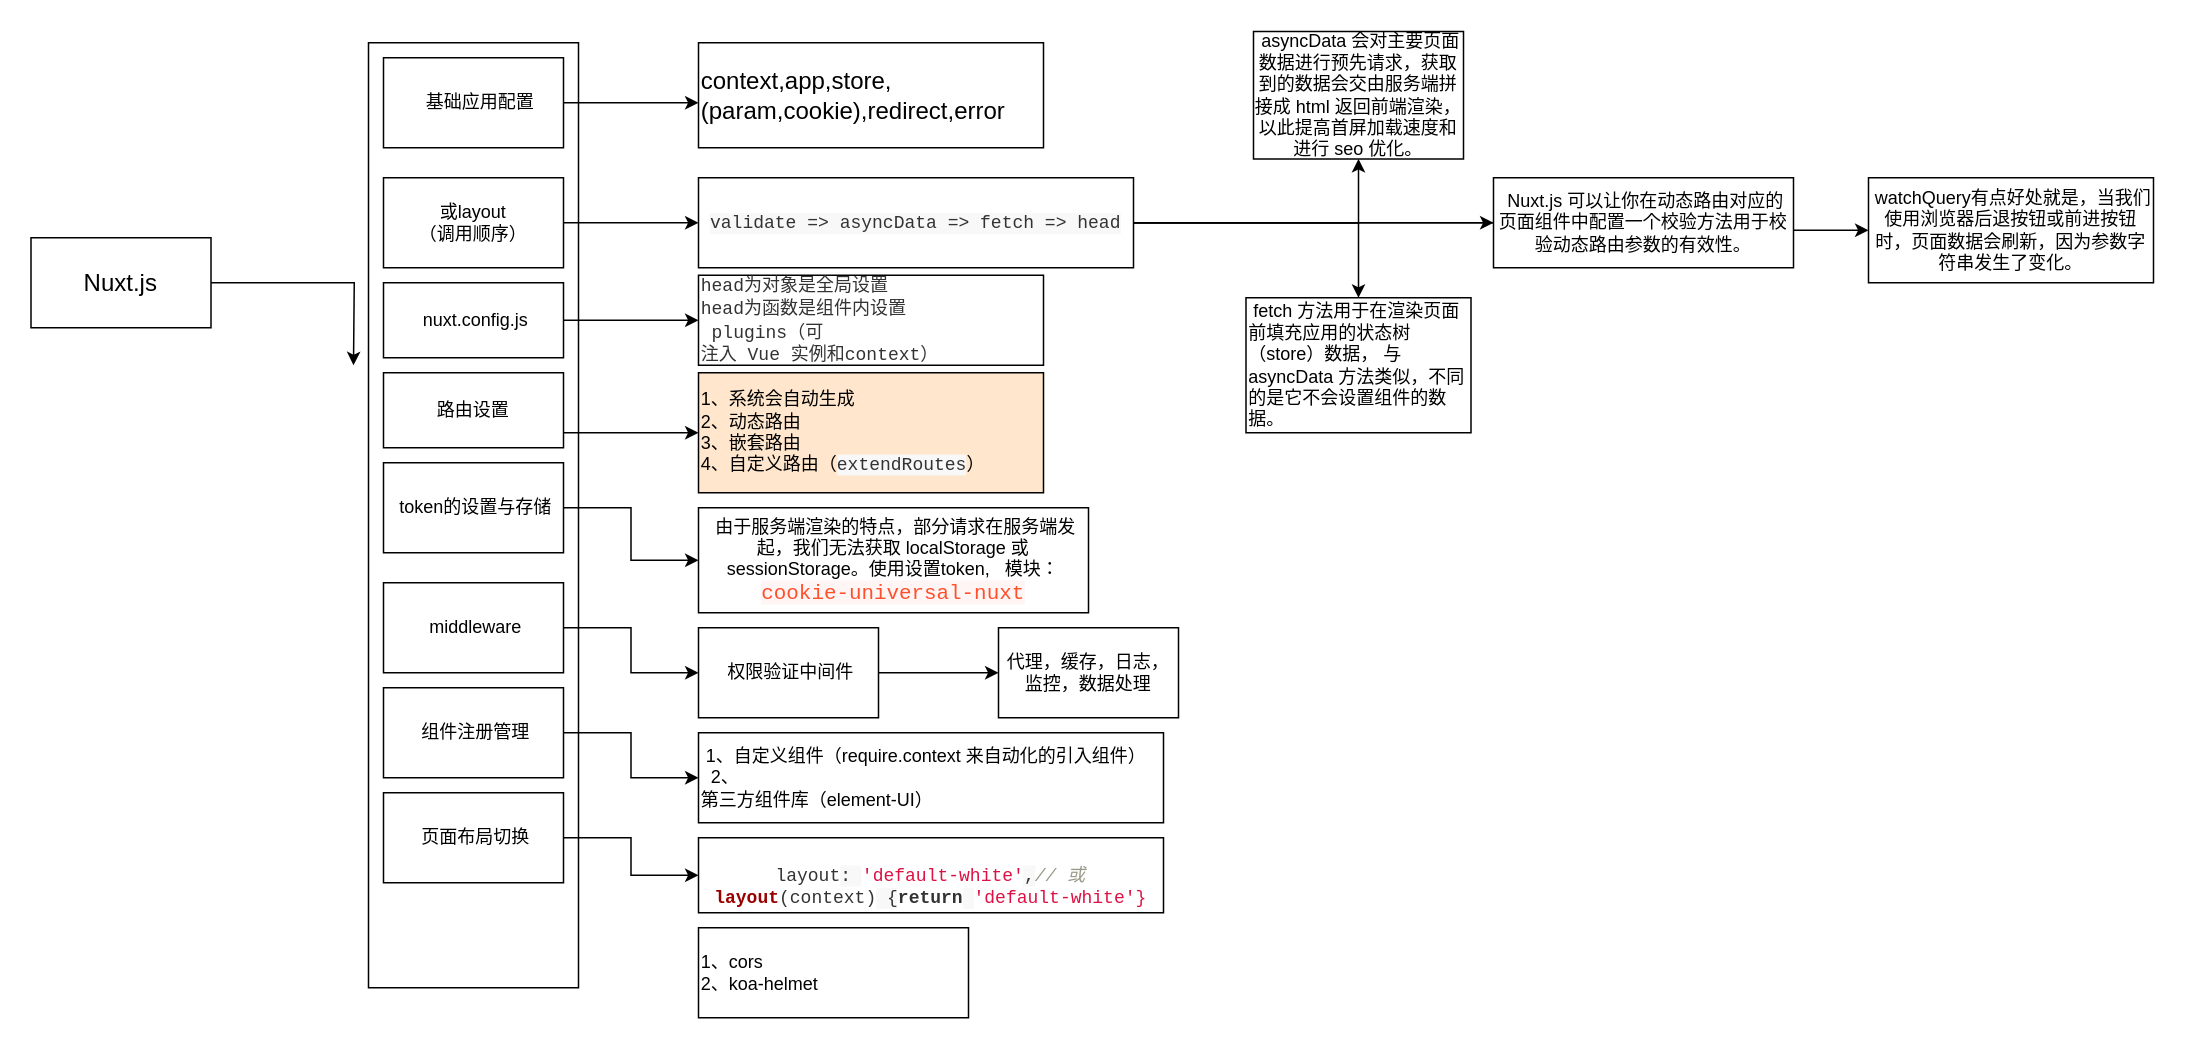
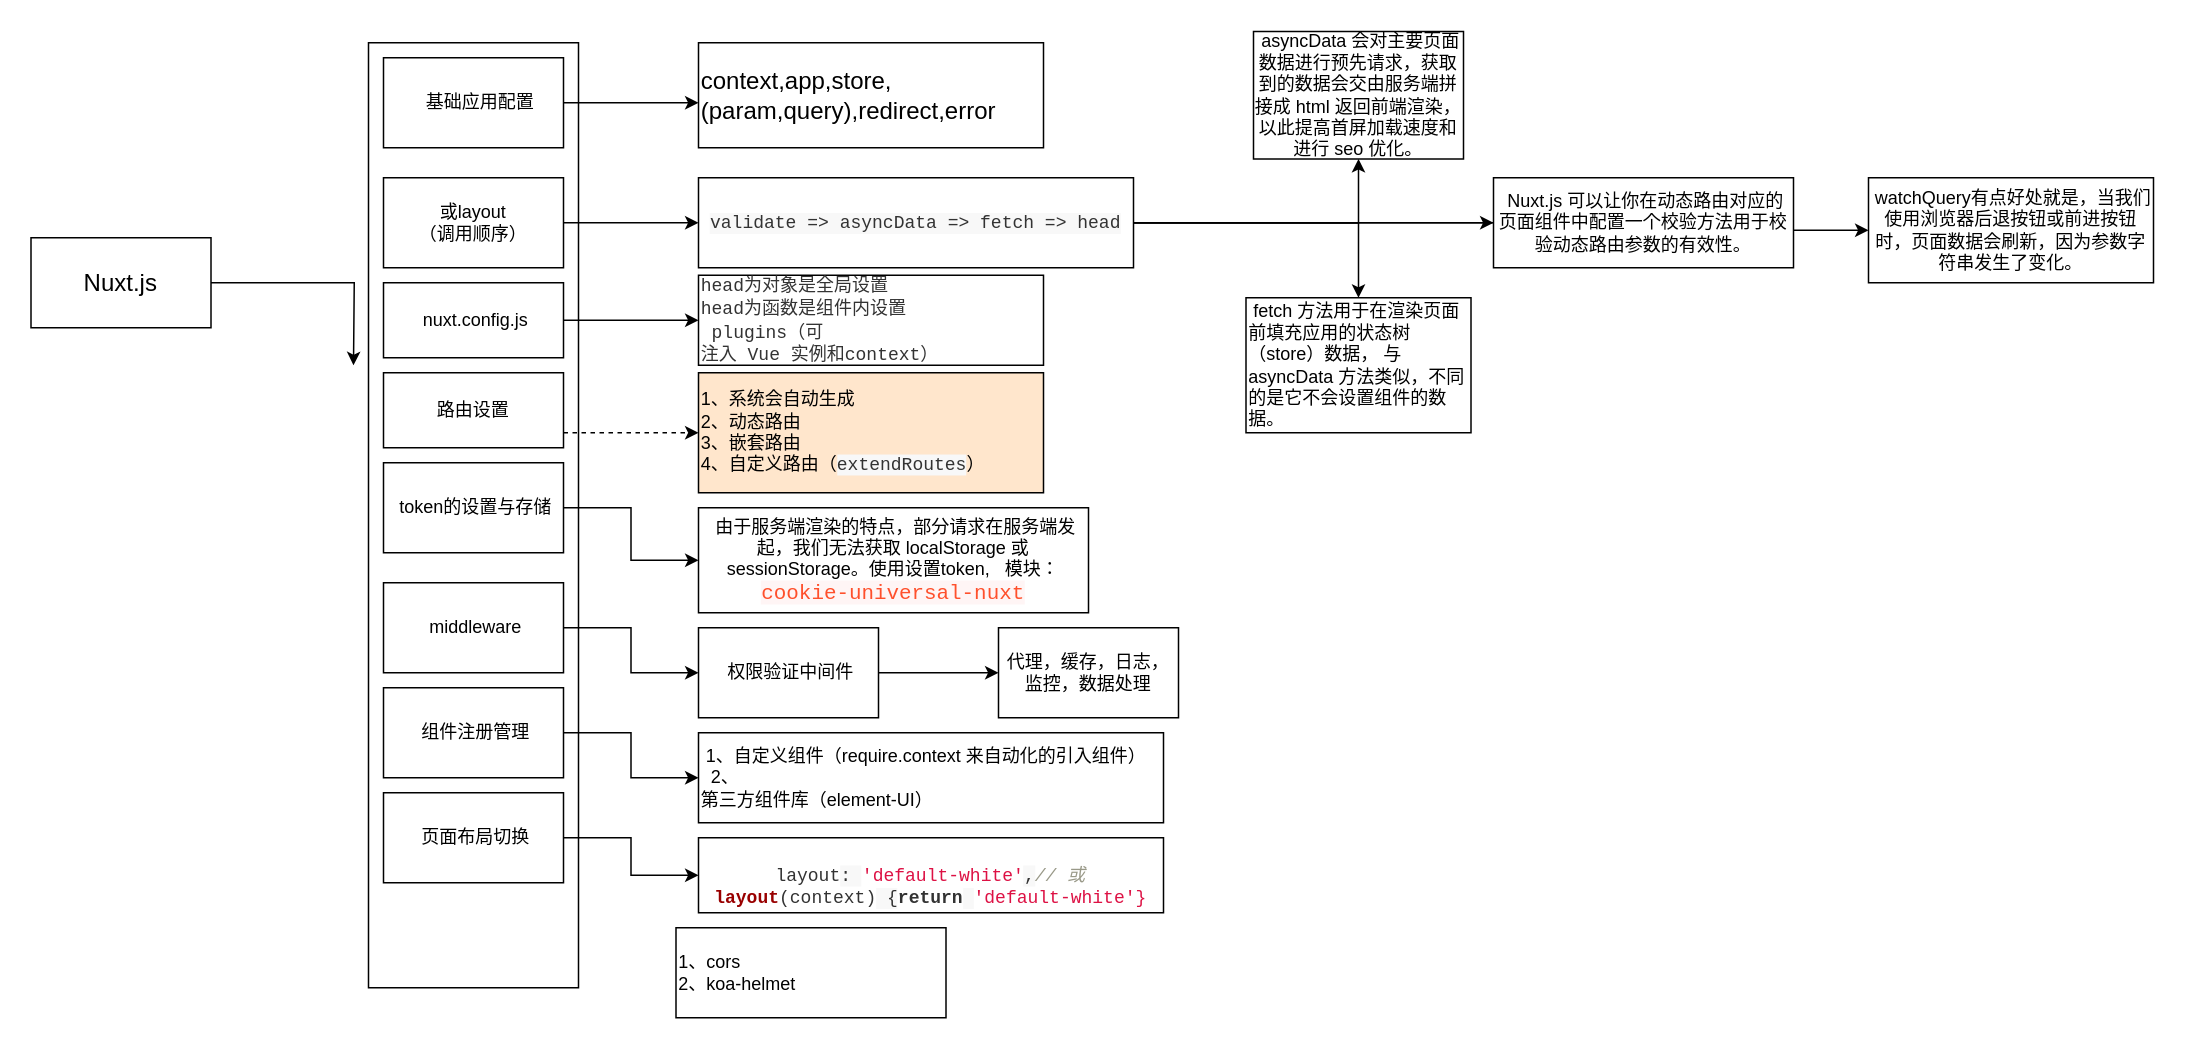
node "context,app,store,(param,cookie),redirect,error": label "context,app,store,(param,cookie),redirect,error" -> "context,app,store,(param,query),redirect,error"
edge "路由设置" -> "1、系统会自动生成 2、动态路由 3、嵌套路由 4、自定义路由（extendRoutes）": style solid -> dashed
node "1、cors 2、koa-helmet": moved (833, 973) -> (811, 973)
